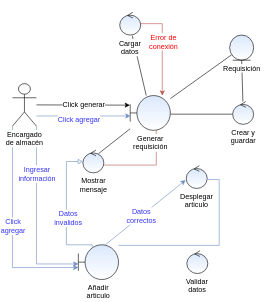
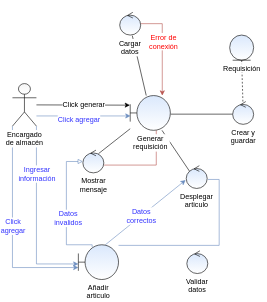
edge "Requisición" -- "Generar requisición": now "Desplegar articulo" -- "Generar requisición"
edge "Requisición" -- "Crear y guardar": style solid -> dashed
